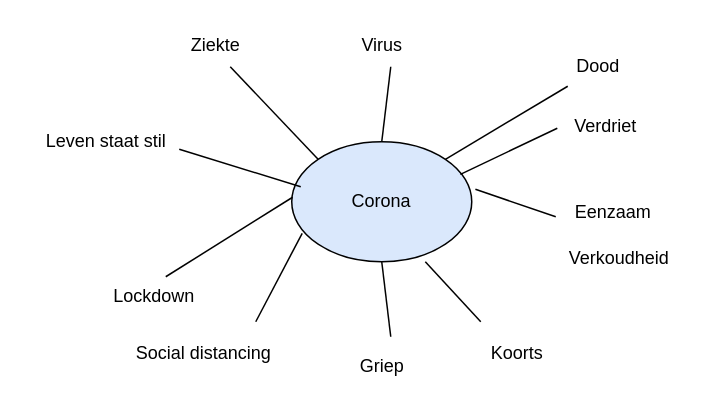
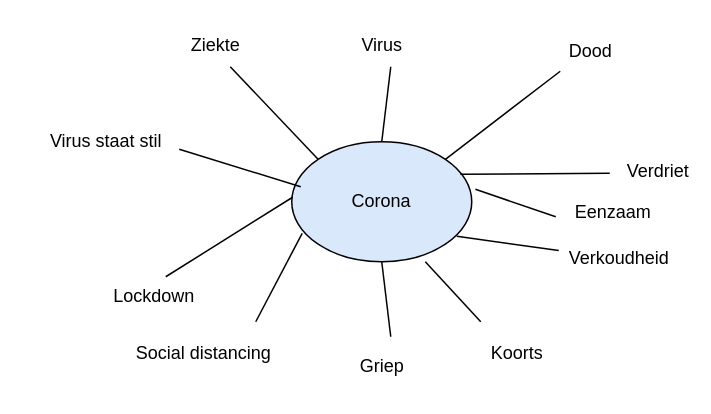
node "Dood": moved (598, 67) -> (590, 52)
node "Verdriet": moved (605, 127) -> (658, 172)
node "Leven staat stil": label "Leven staat stil" -> "Virus staat stil"
edge "Corona" -- "Verkoudheid": added
